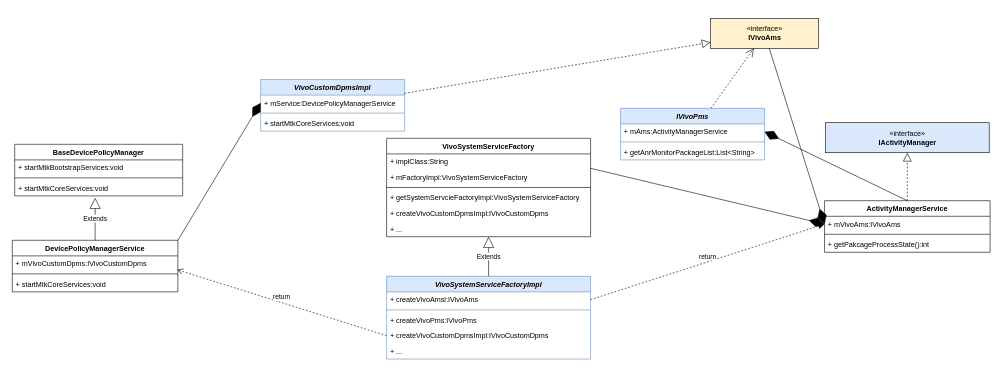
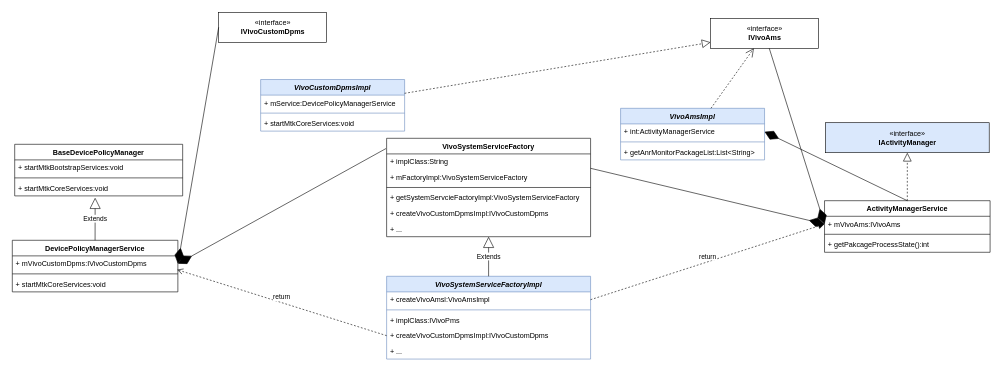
node "«interface» IVivoCustomDpms": added
node "«interface» IVivoAms": fillcolor #fff2cc -> #ffffff
node "IVivoPms": label "IVivoPms" -> "VivoAmsImpl"
edge "«interface» IVivoCustomDpms" -> "+ mVivoCustomDpms:IVivoCustomDpms": added
node "+ mAms:ActivityManagerService": label "+ mAms:ActivityManagerService" -> "+ int:ActivityManagerService"
edge "DevicePolicyManagerService" -> "+ mService:DevicePolicyManagerService": removed
edge "VivoSystemServiceFactory" -> "+ mVivoCustomDpms:IVivoCustomDpms": added
node "+ createVivoAmsl:IVivoAms": label "+ createVivoAmsl:IVivoAms" -> "+ createVivoAmsl:VivoAmsImpl"
node "+ createVivoPms:IVivoPms": label "+ createVivoPms:IVivoPms" -> "+ implClass:IVivoPms"
